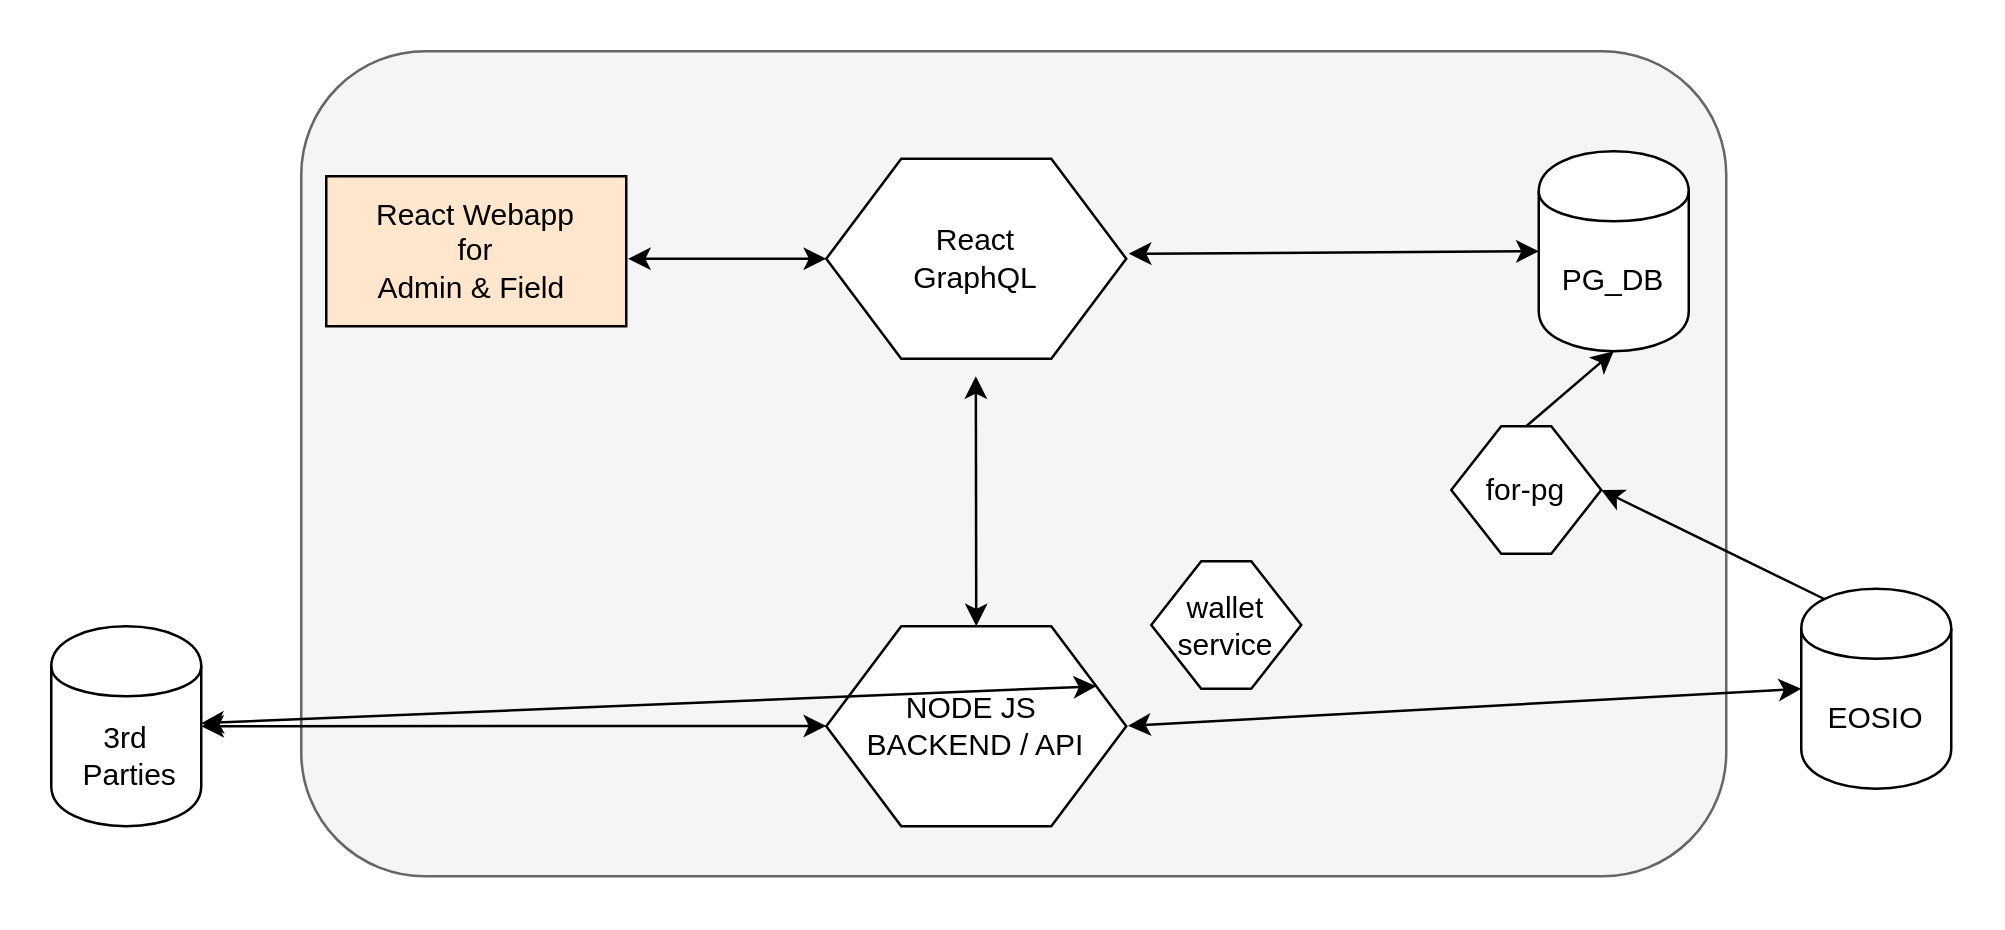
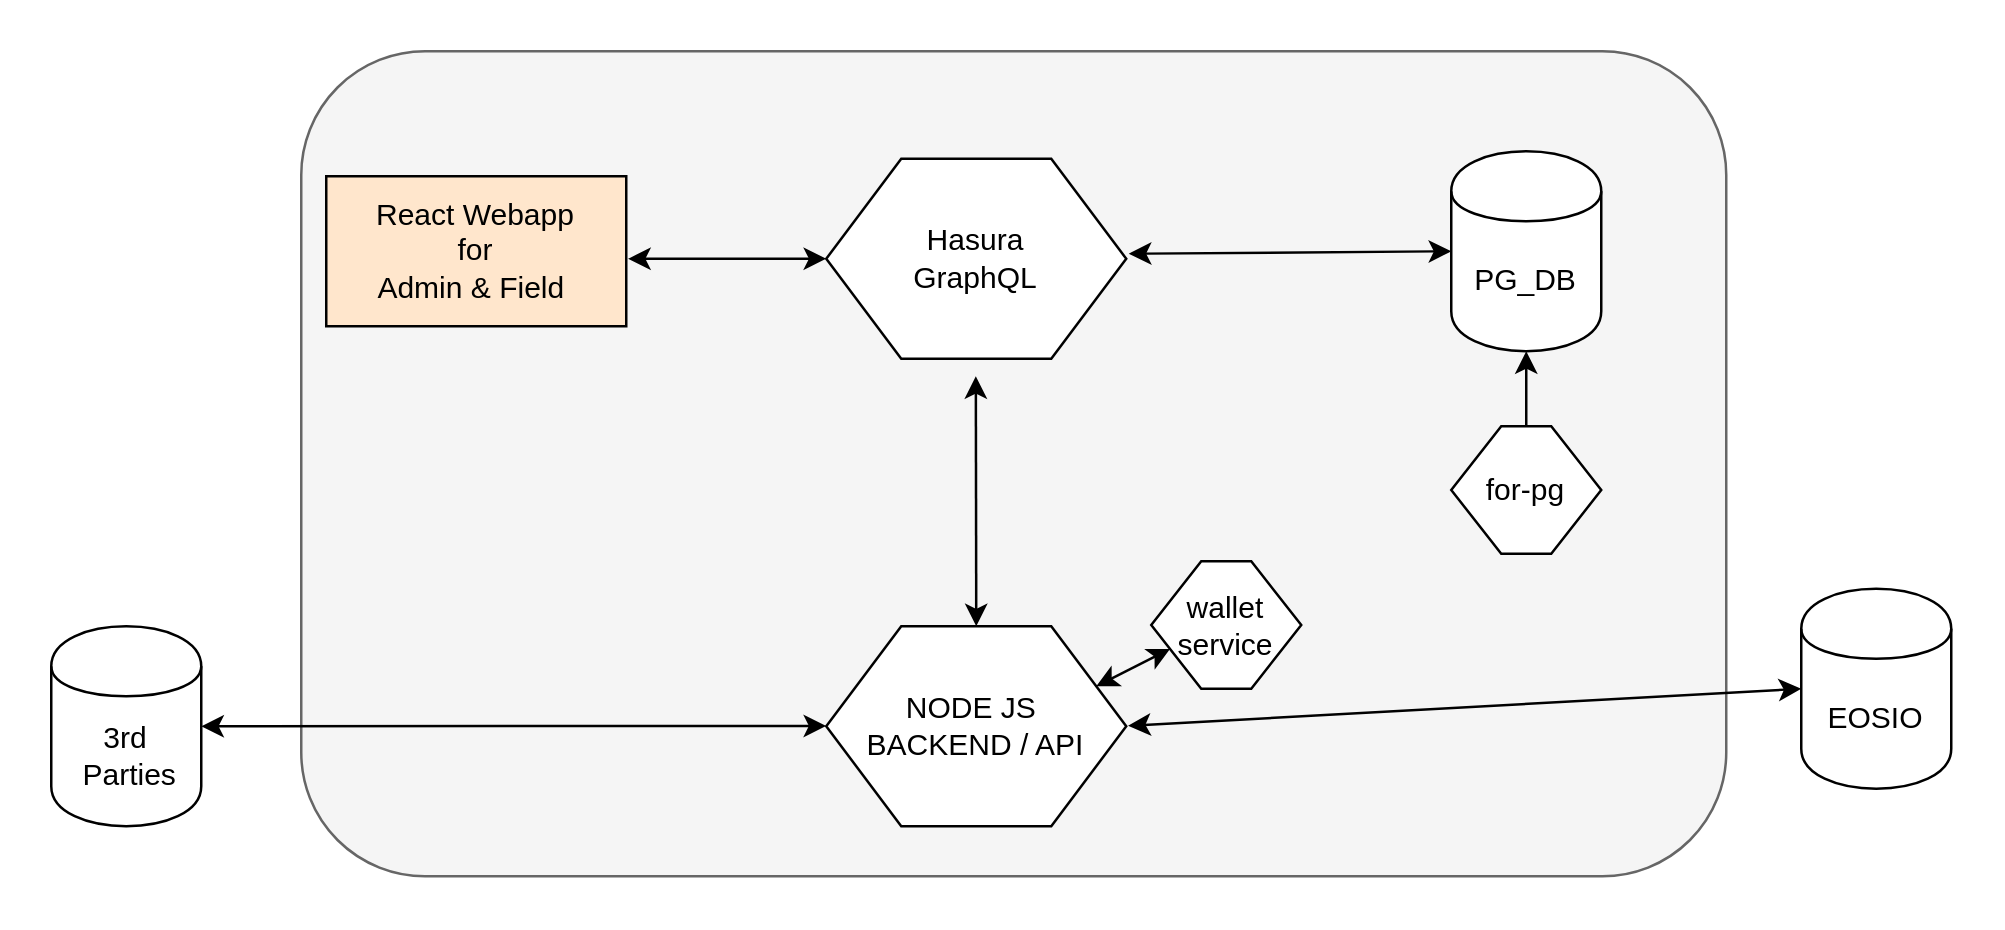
node "PG_DB": moved (1614, 251) -> (1526, 251)
node "React GraphQL": label "React GraphQL" -> "Hasura GraphQL"
edge "EOSIO" -> "for-pg": removed
edge "3rd Parties" -- "NODE JS BACKEND / API": now "wallet service" -- "NODE JS BACKEND / API"
